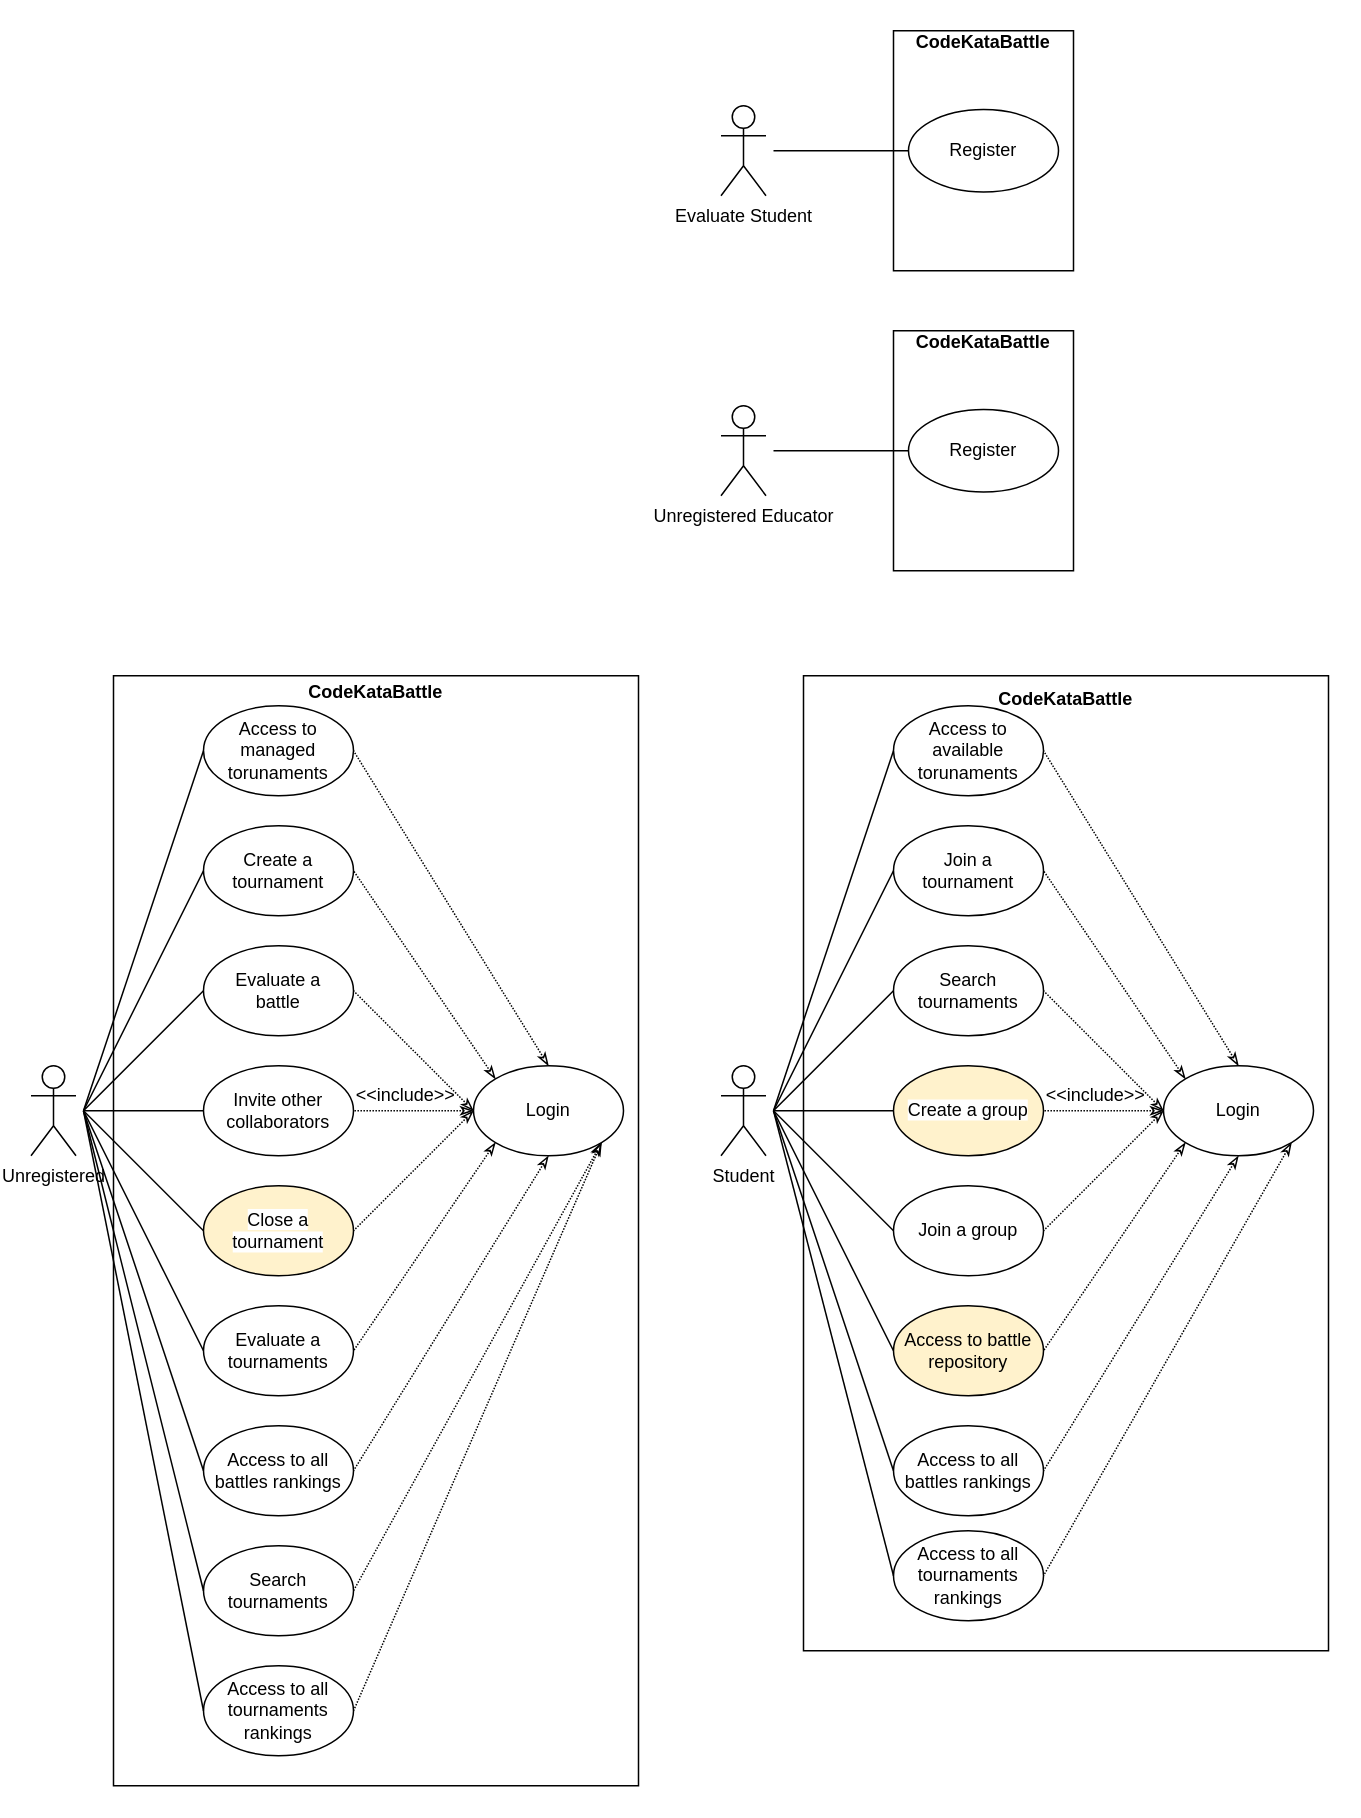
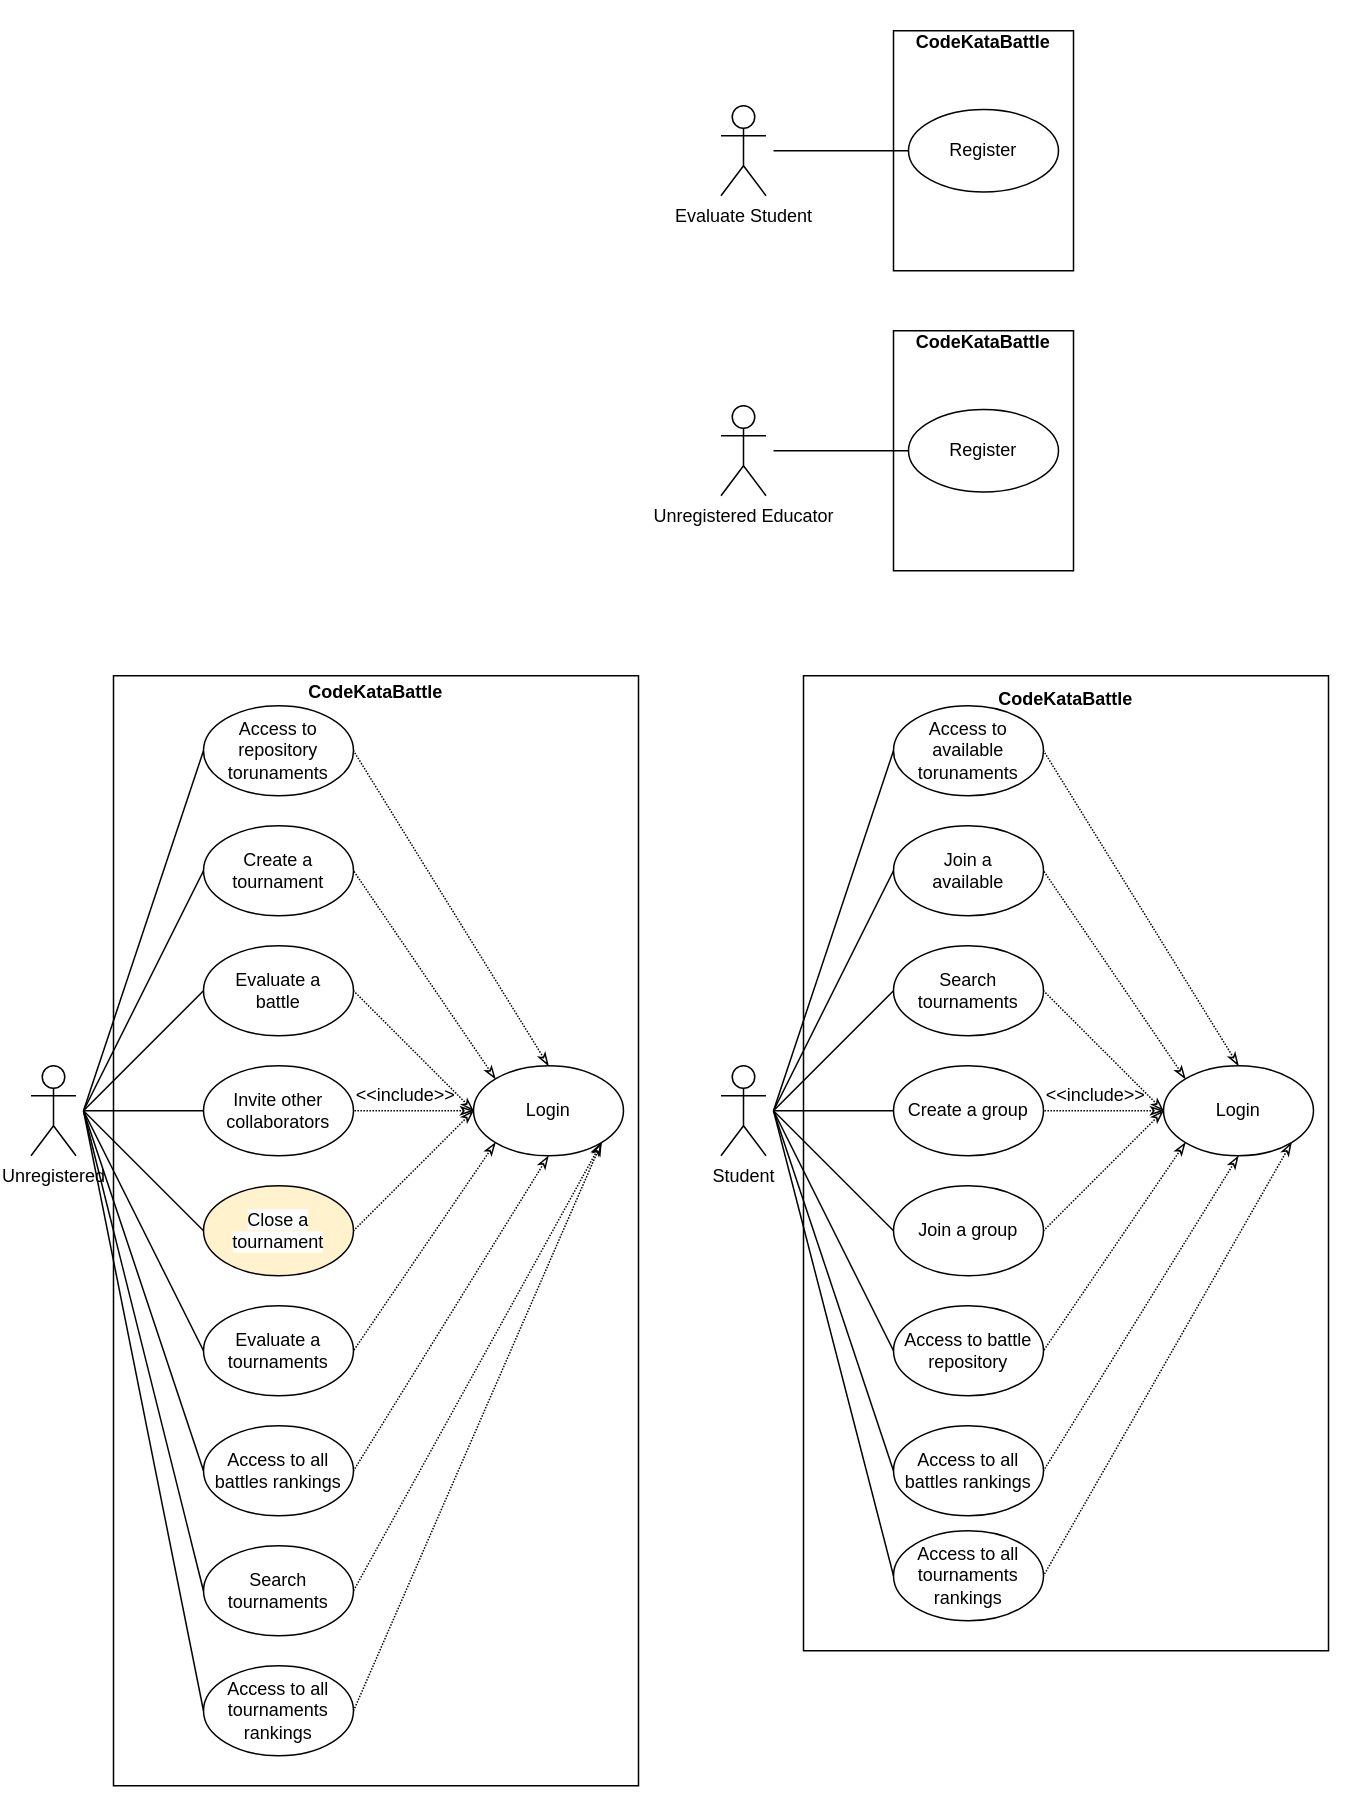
node "Access to managed torunaments": label "Access to managed torunaments" -> "Access to repository torunaments"
node "Join a tournament": label "Join a tournament" -> "Join a available"
node "Create a group": fillcolor #fff2cc -> #ffffff
node "Access to battle repository": fillcolor #fff2cc -> #ffffff
